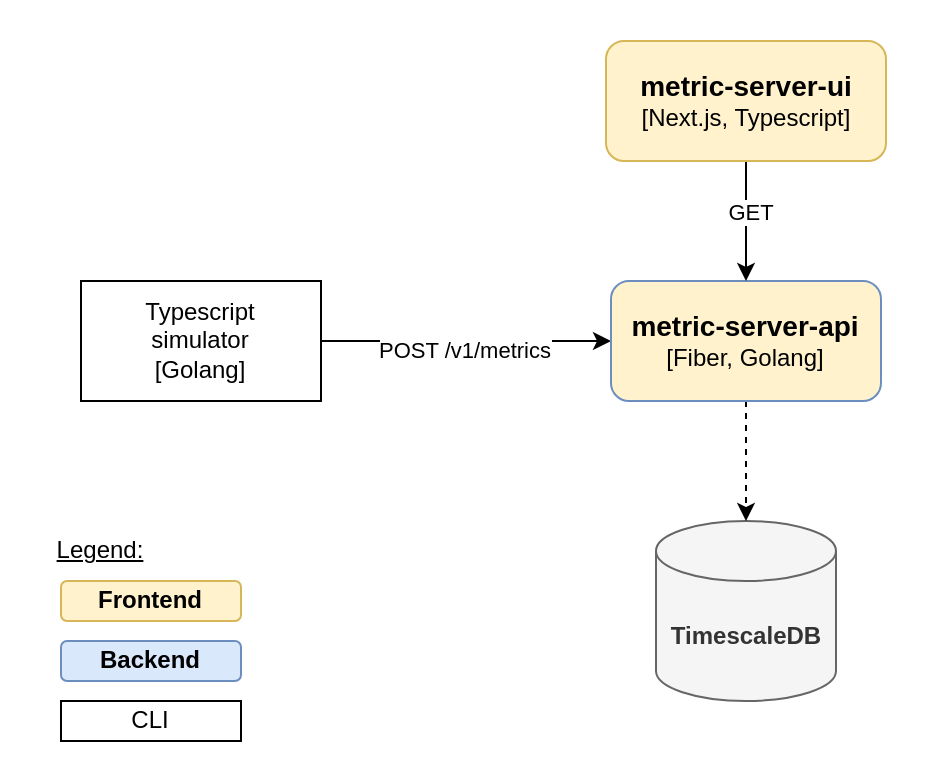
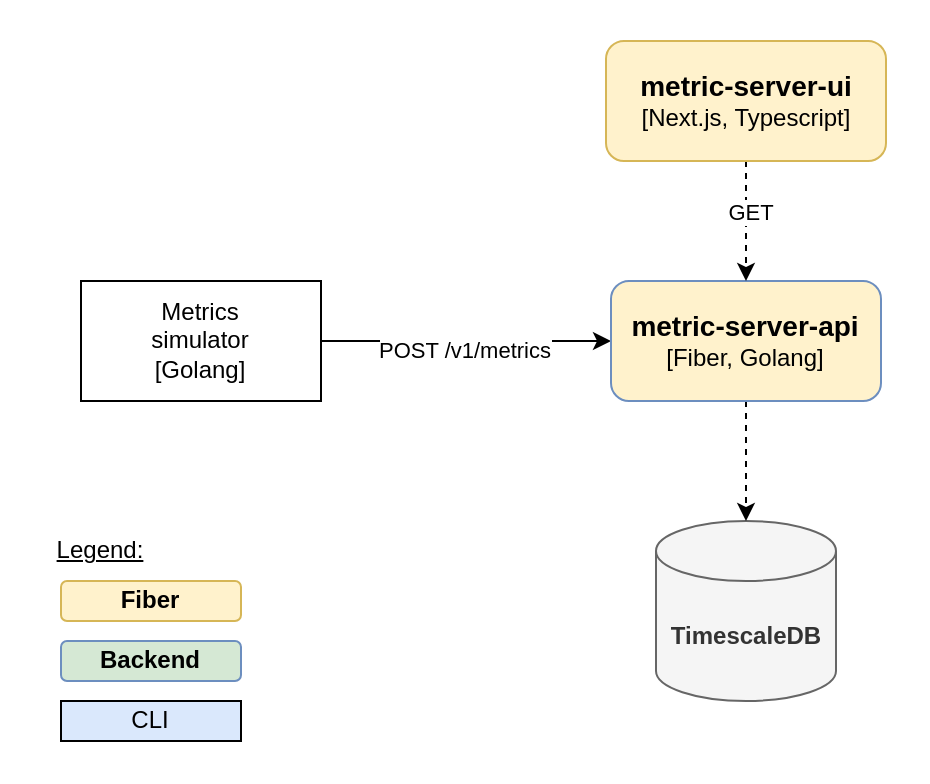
edge "metric-server-ui [Next.js, Typescript]" -> "metric-server-api [Fiber, Golang]": style solid -> dashed
node "Typescript simulator [Golang]": label "Typescript simulator [Golang]" -> "Metrics simulator [Golang]"
node "Frontend": label "Frontend" -> "Fiber"
node "Backend": fillcolor #dae8fc -> #d5e8d4
node "CLI": fillcolor #ffffff -> #dae8fc
